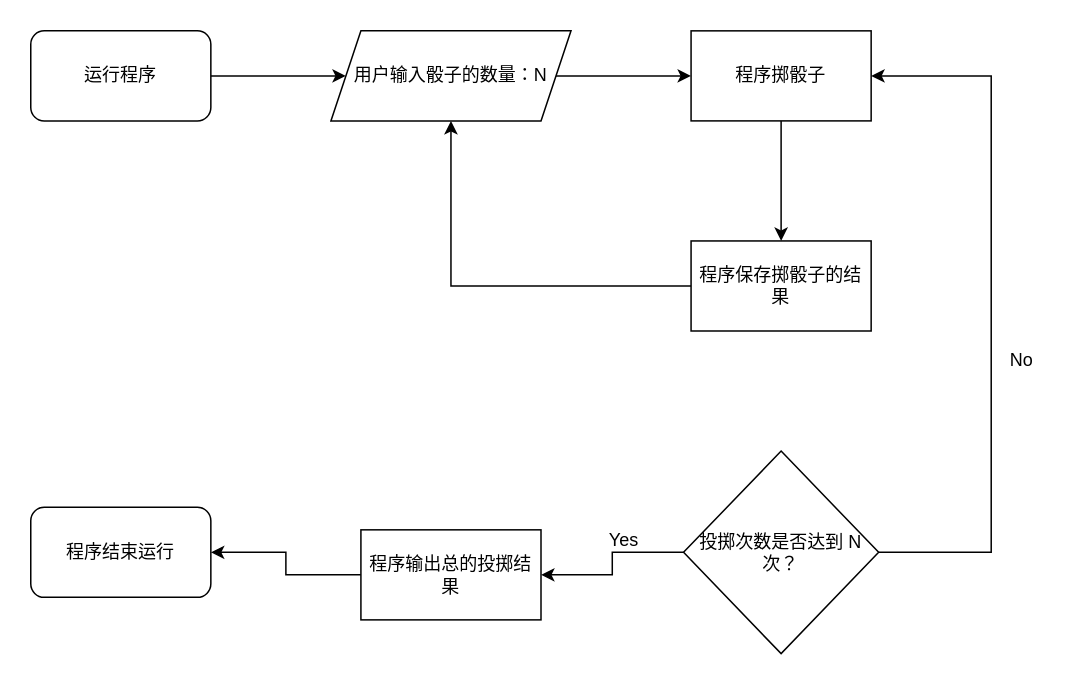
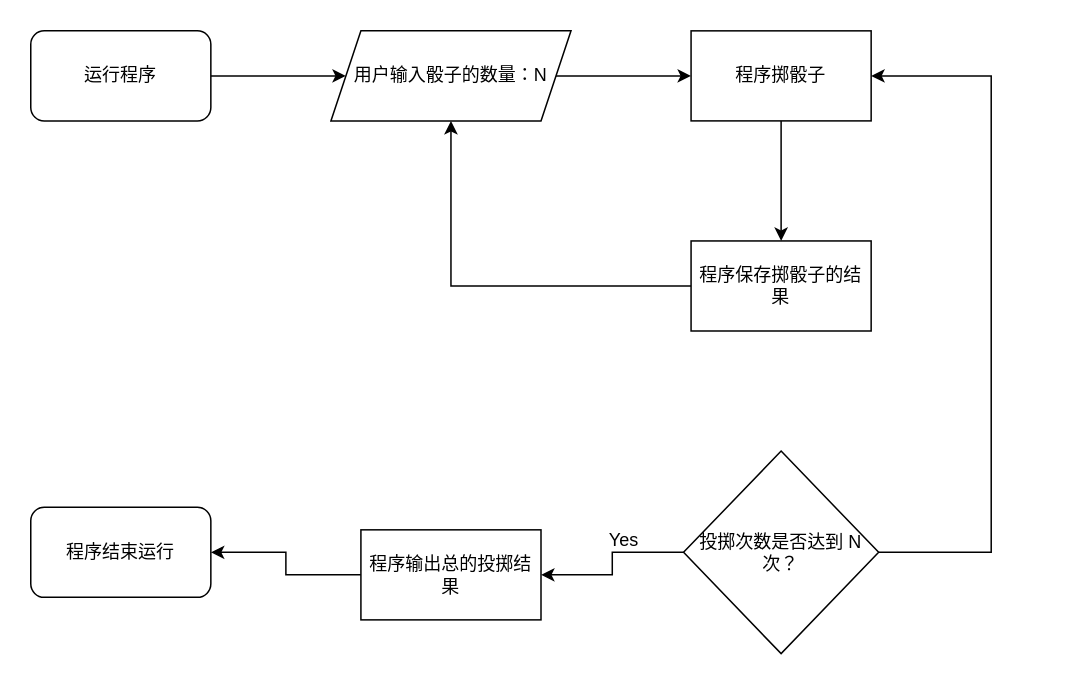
node "No": removed
